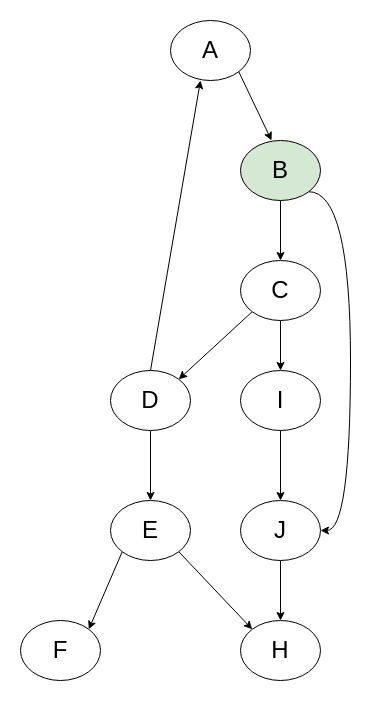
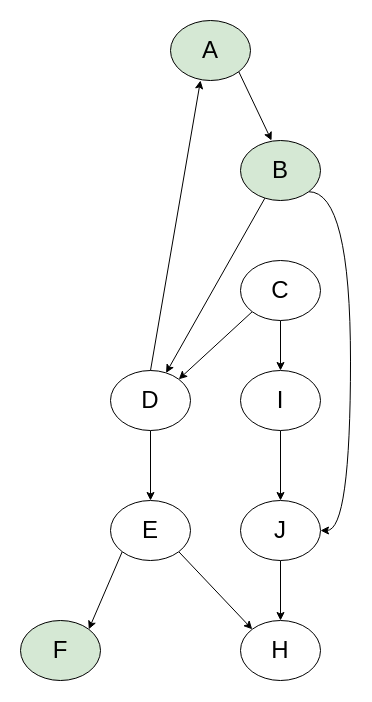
node "A": fillcolor #ffffff -> #d5e8d4
edge "B" -> "C": now "B" -> "D"
node "F": fillcolor #ffffff -> #d5e8d4
